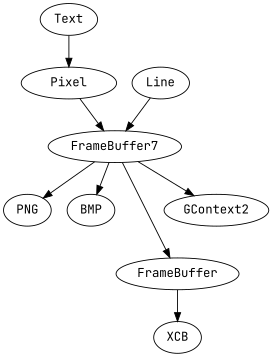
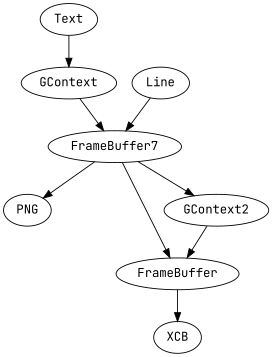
node "Pixel": label "Pixel" -> "GContext"
node "BMP": removed
edge "GContext2" -> "FrameBuffer": added
